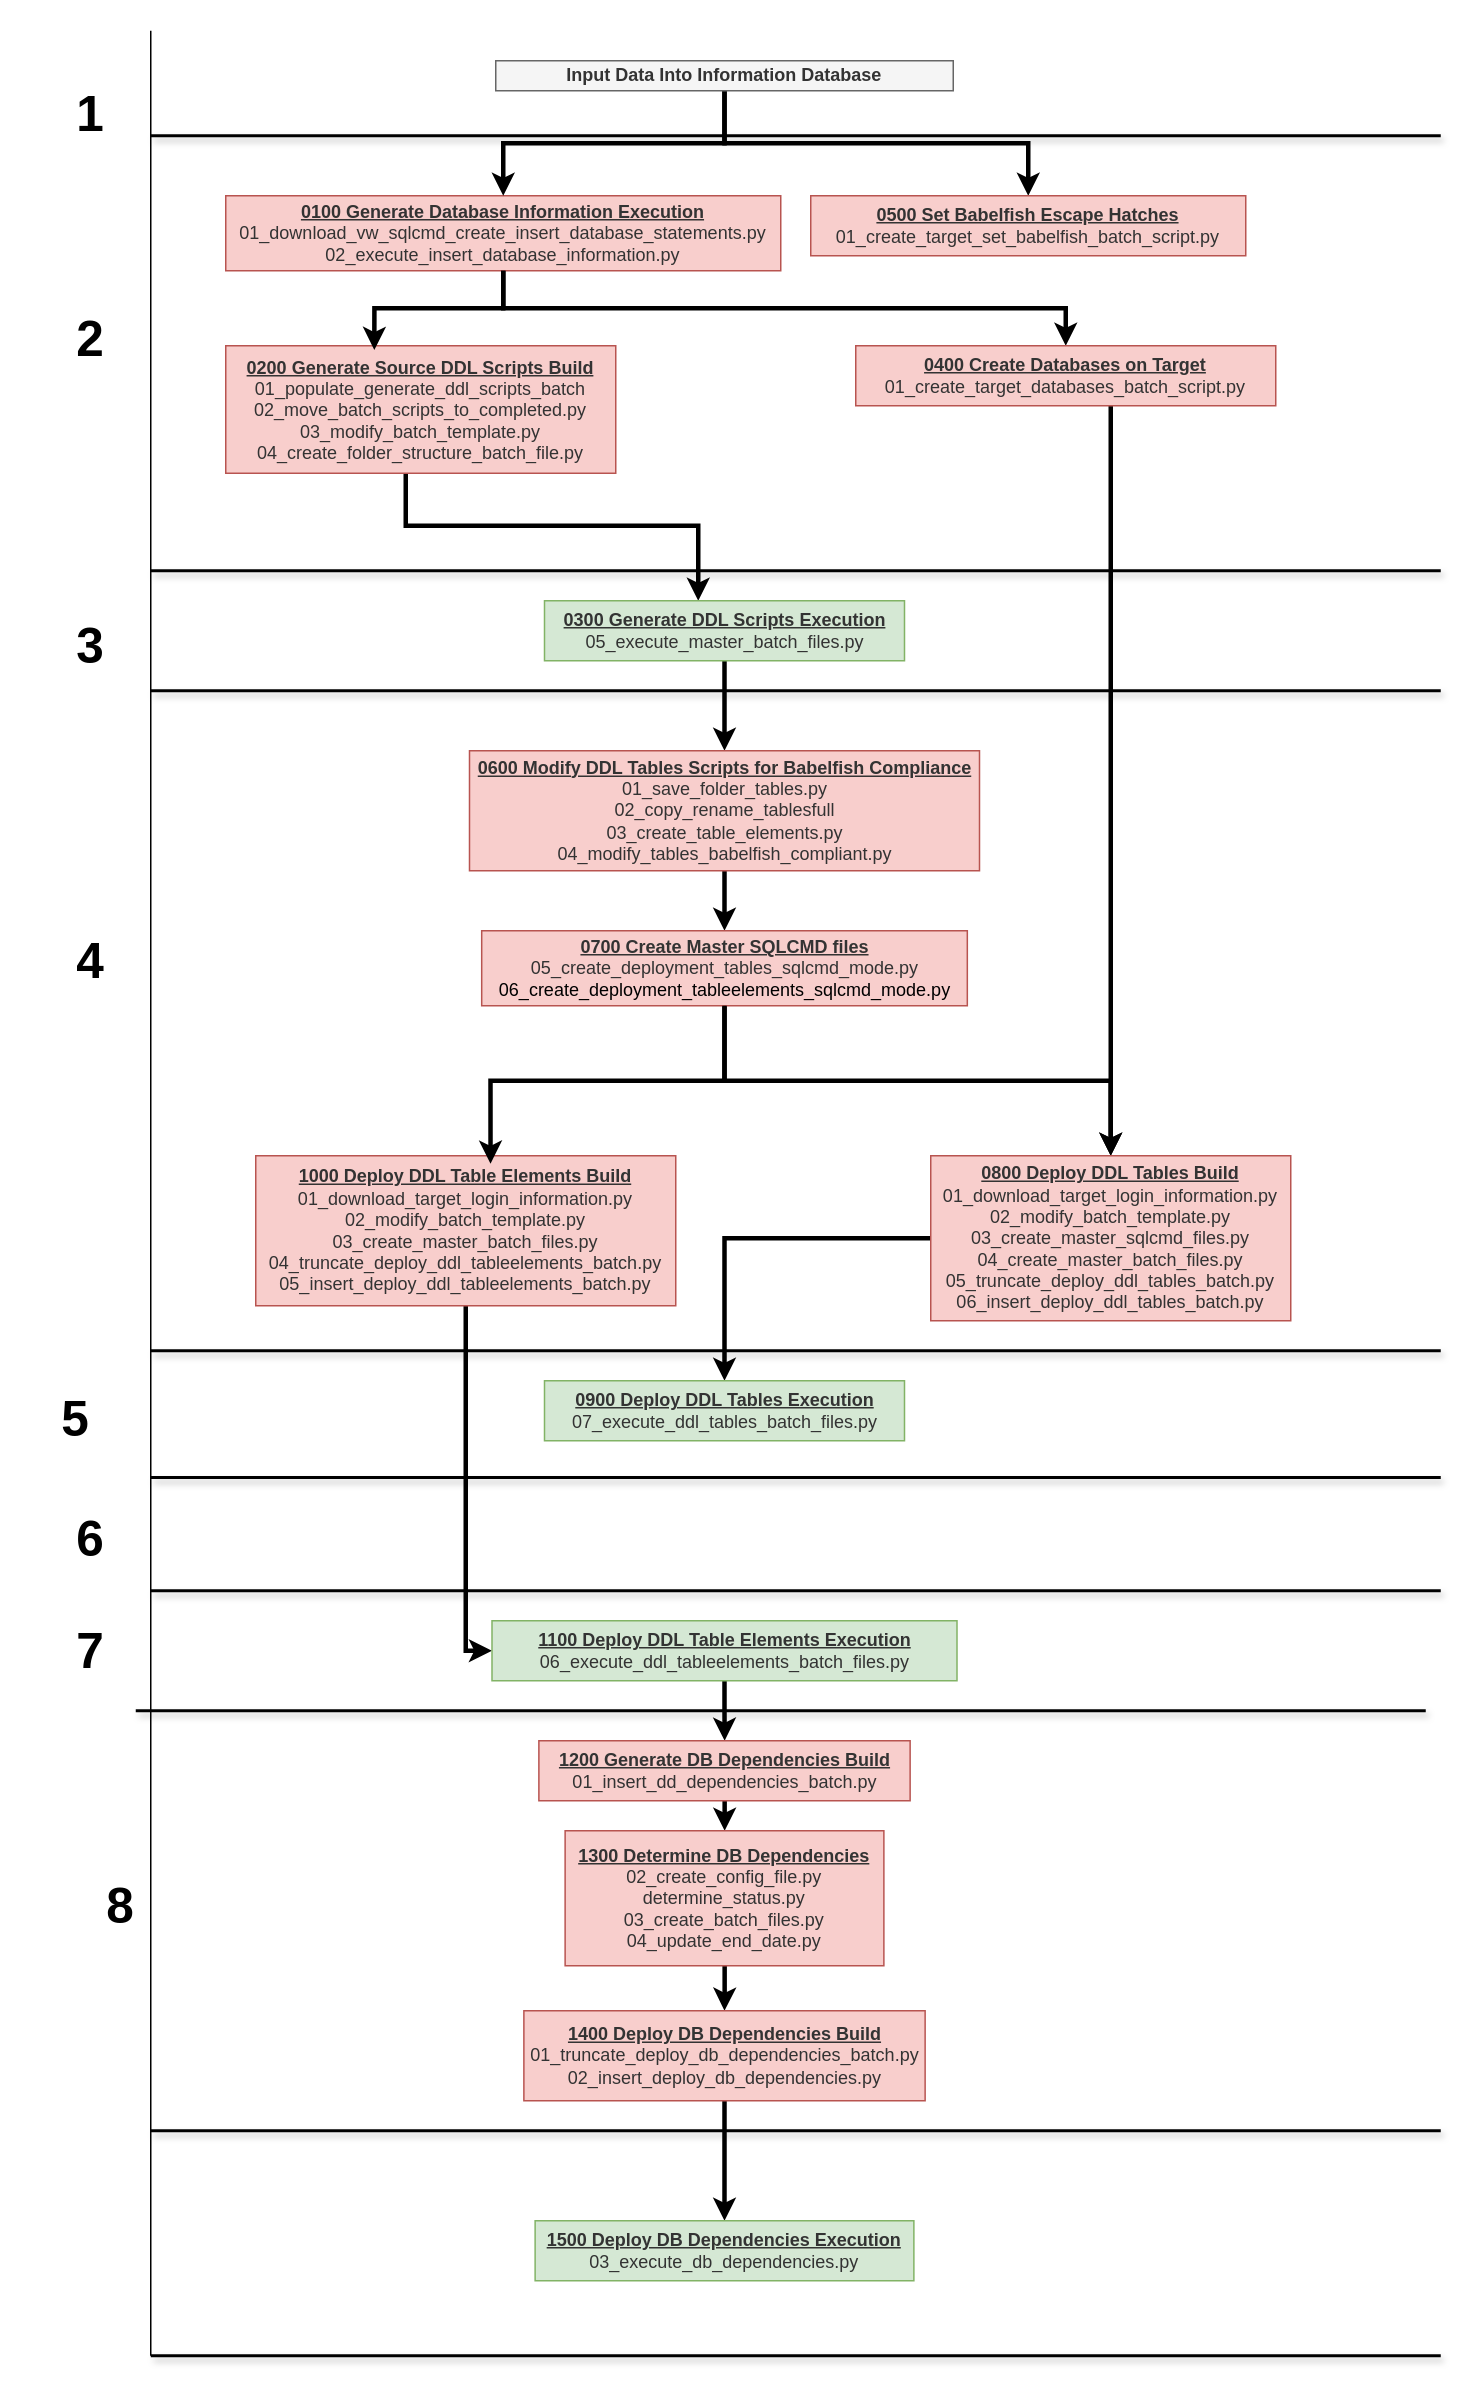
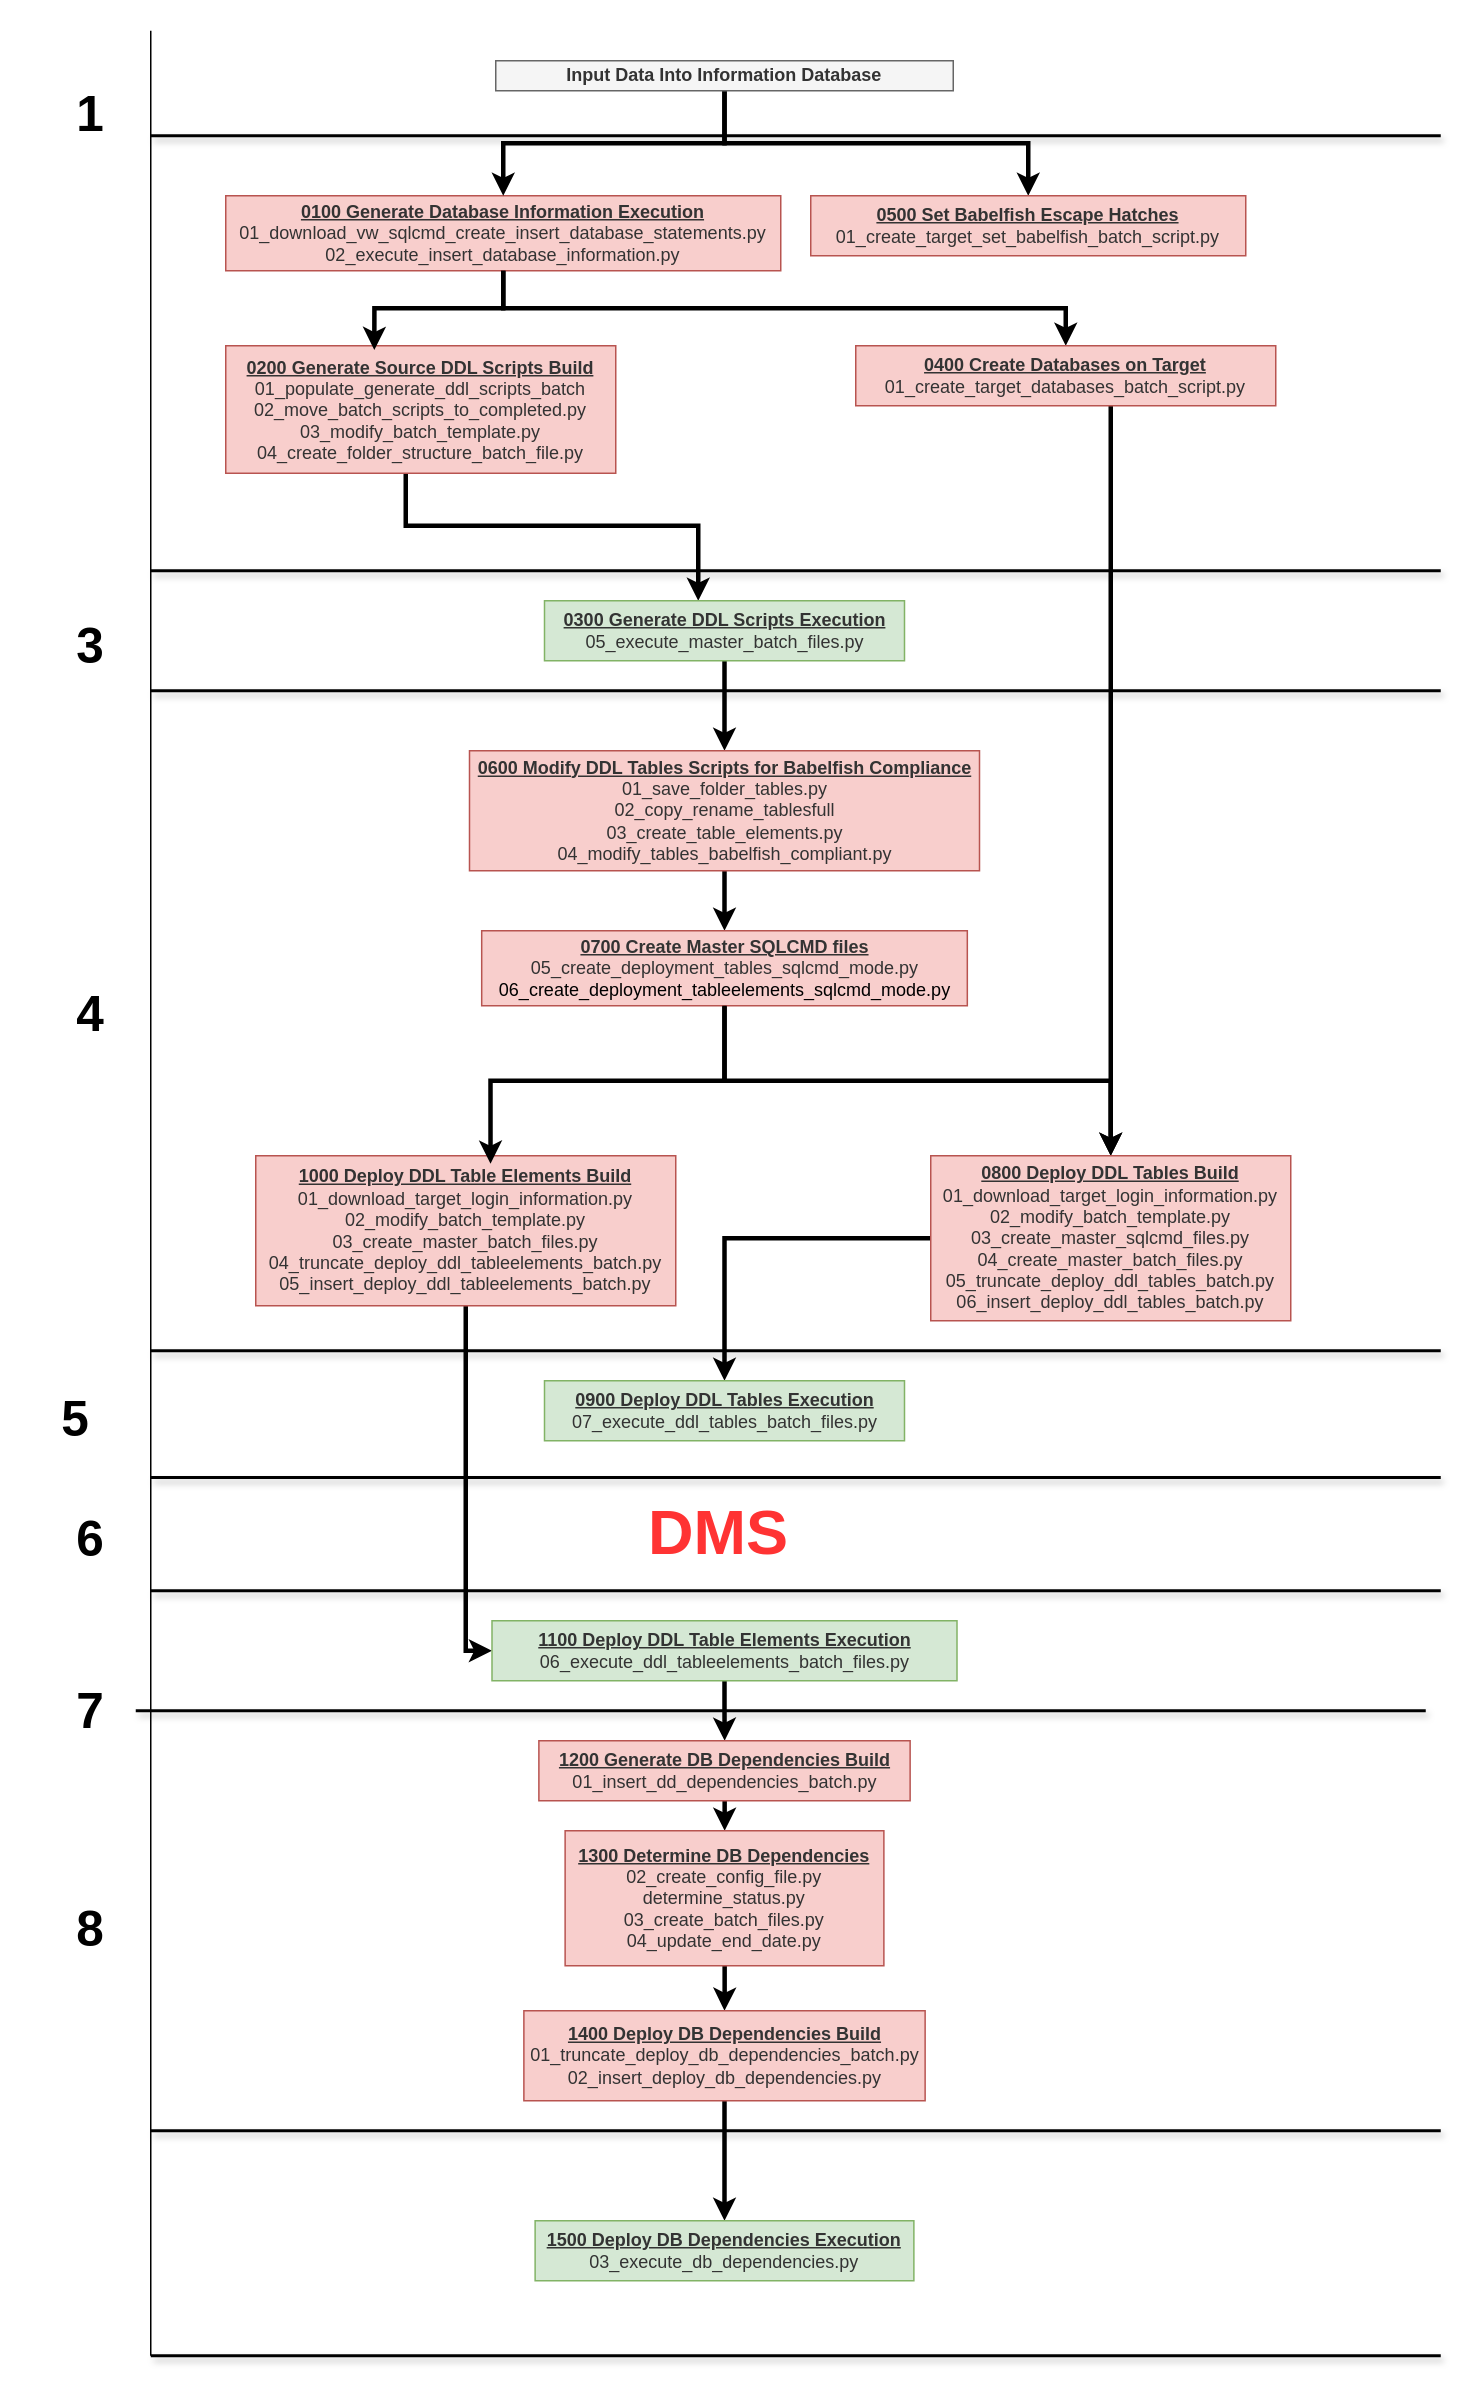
node "2": removed
node "4": moved (91, 961) -> (91, 1013)
node "DMS": added
node "7": moved (91, 1651) -> (91, 1711)
node "8": moved (121, 1906) -> (91, 1928)
